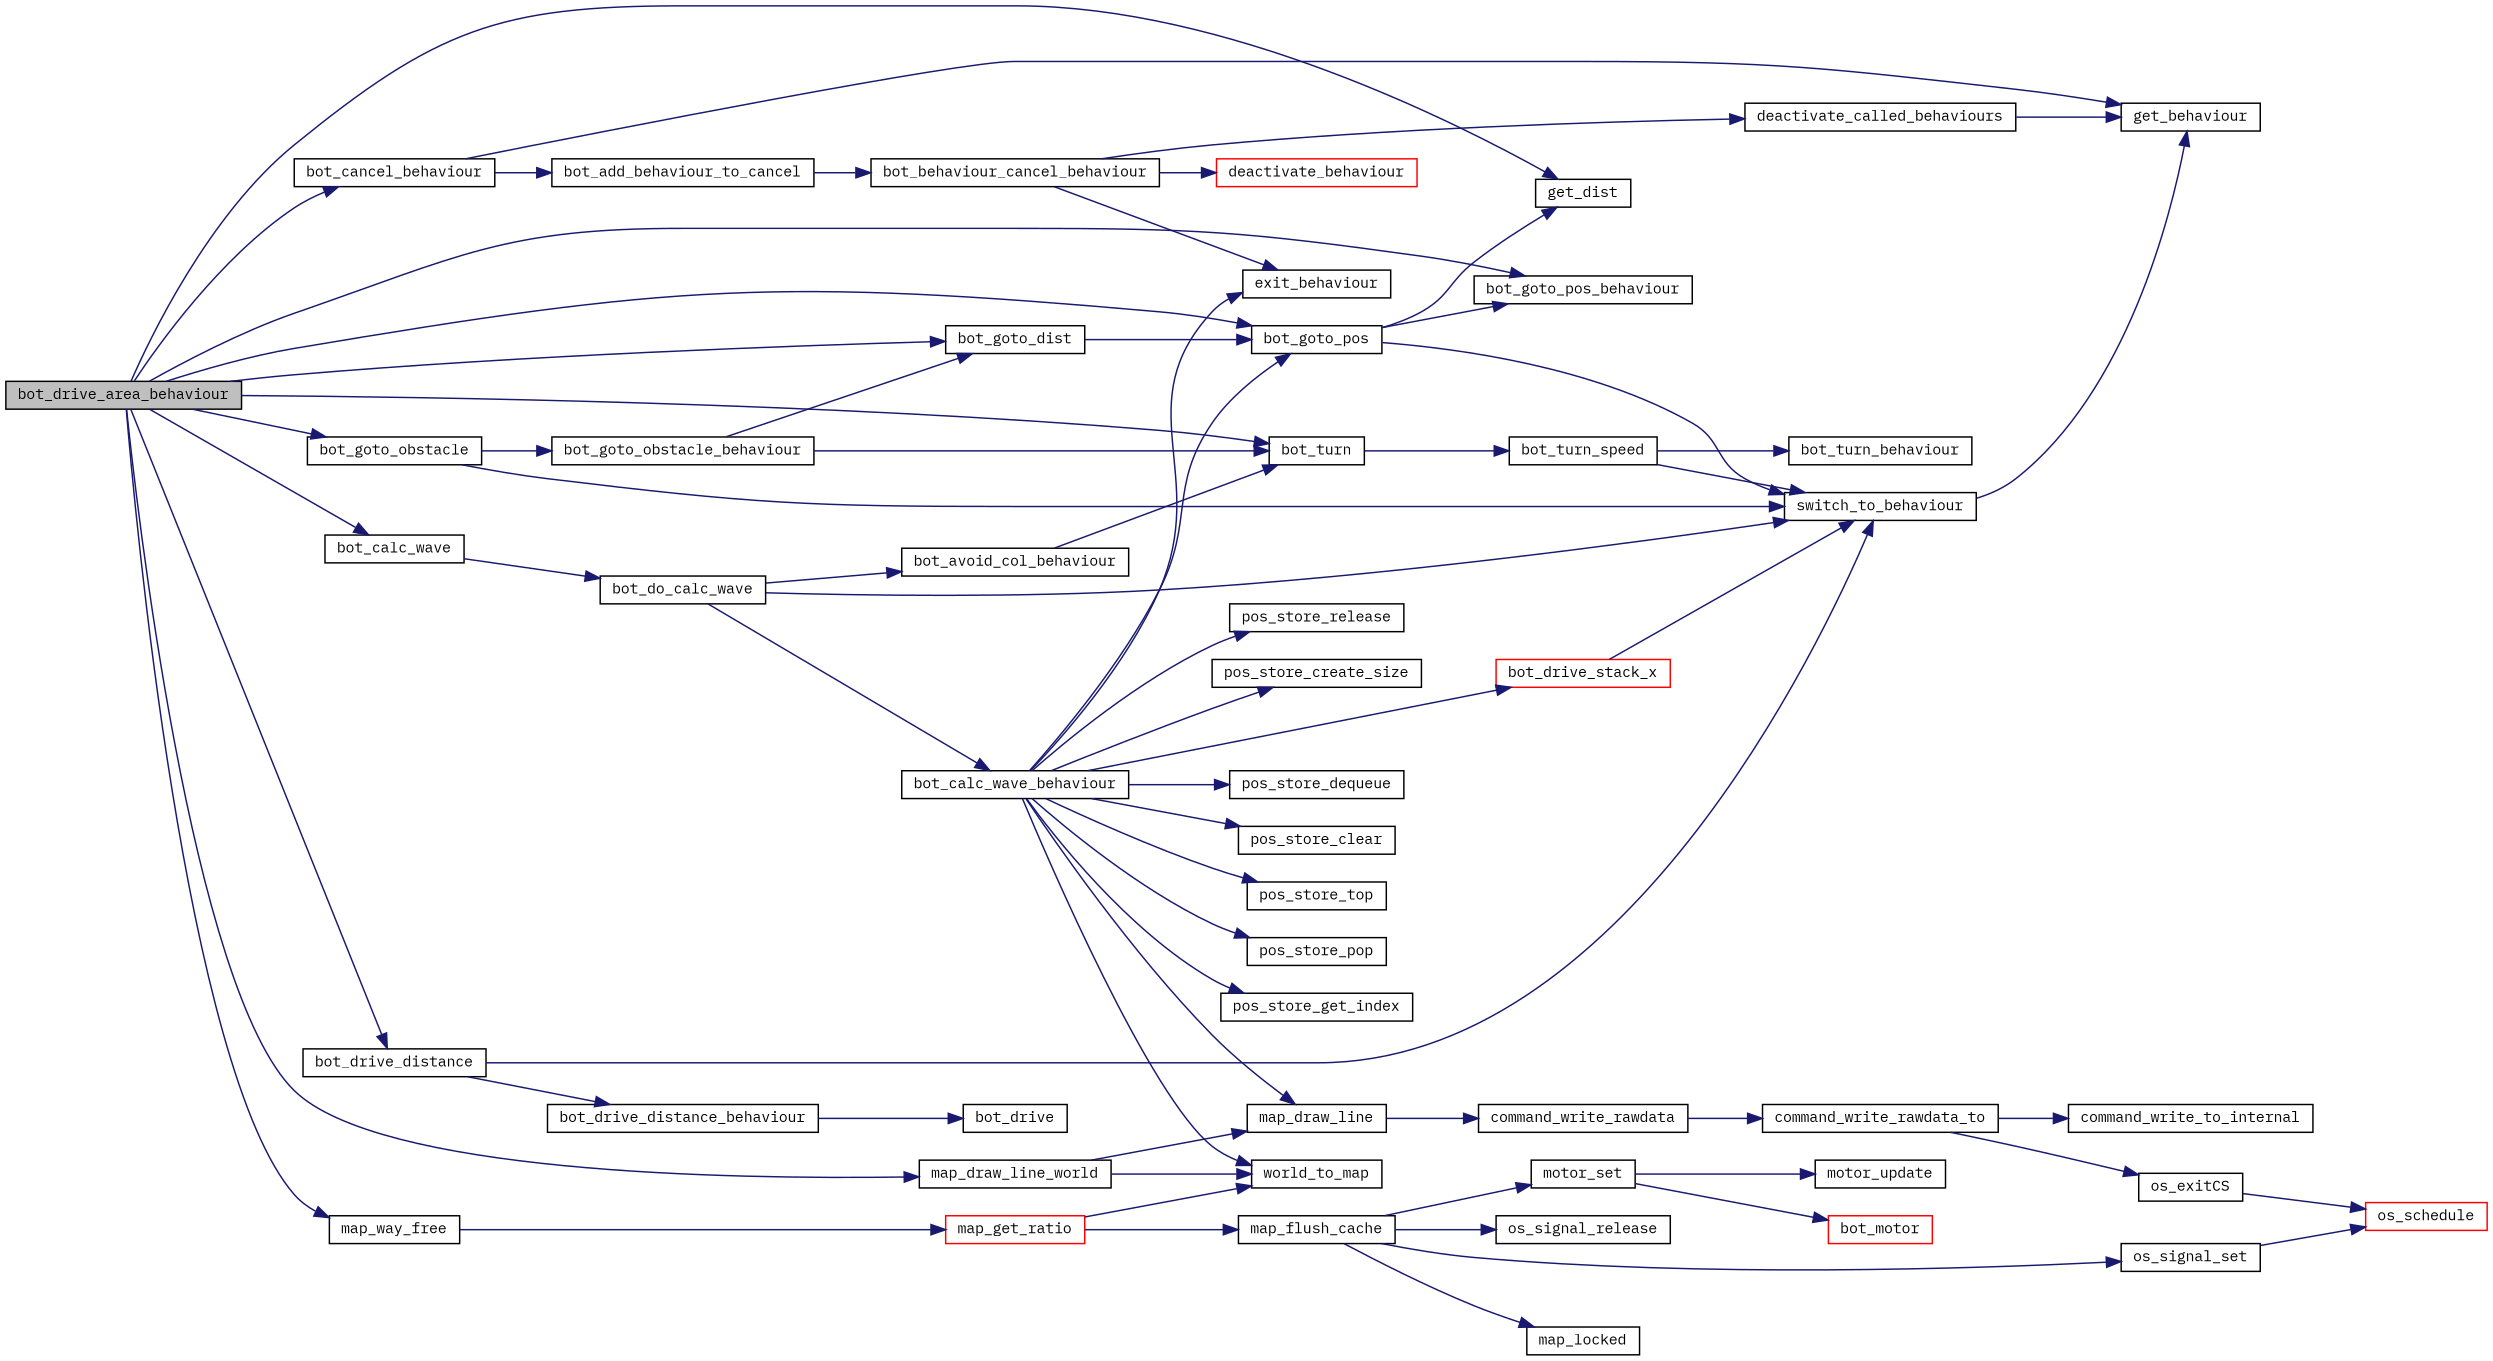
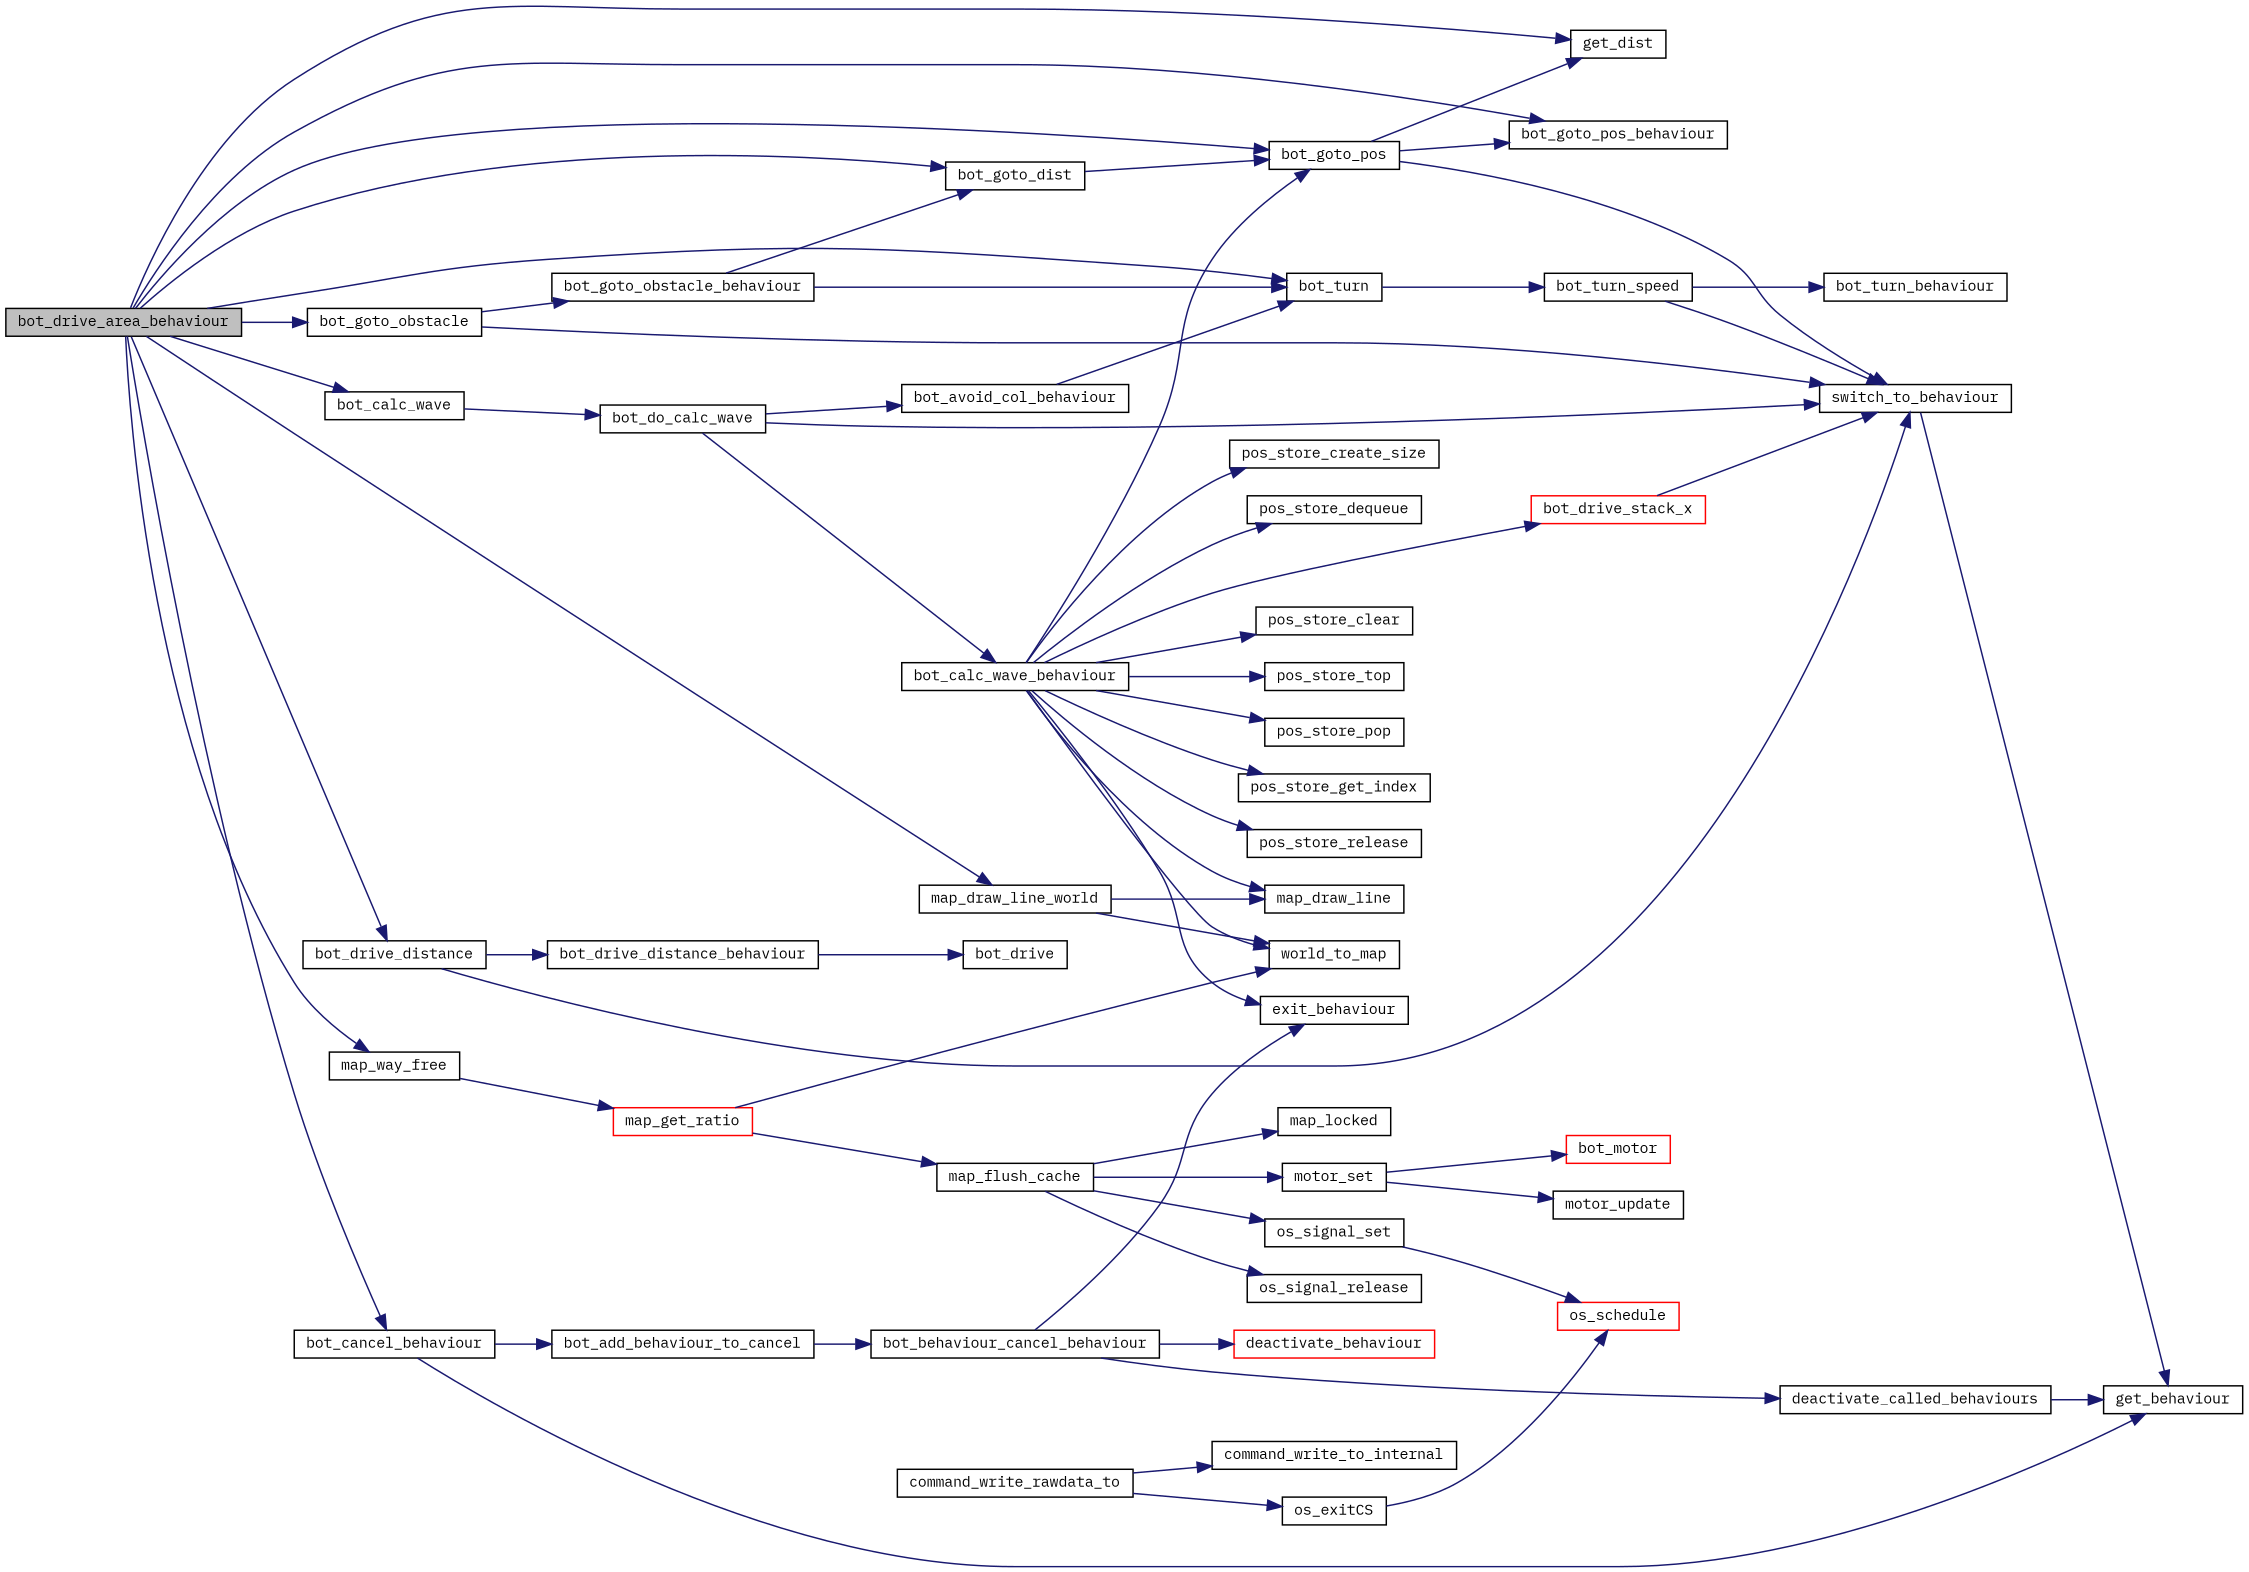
node "command_write_rawdata": removed
